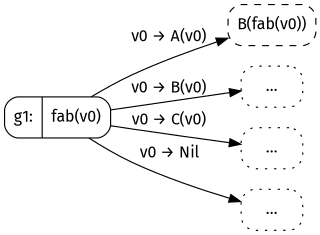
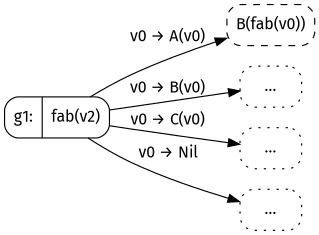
node "g1:": text "fab(v0)" -> "fab(v2)"
